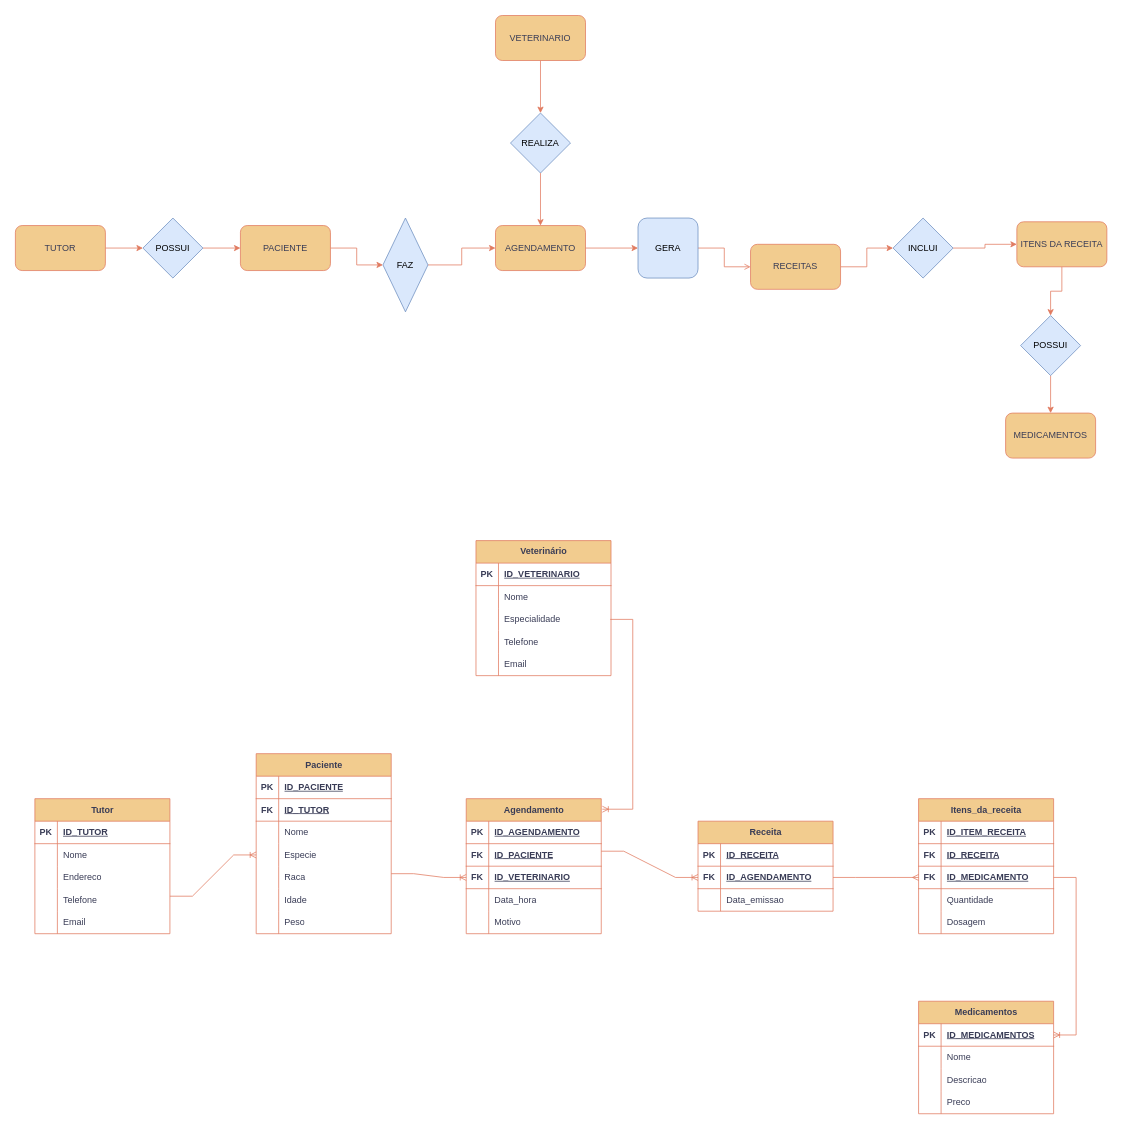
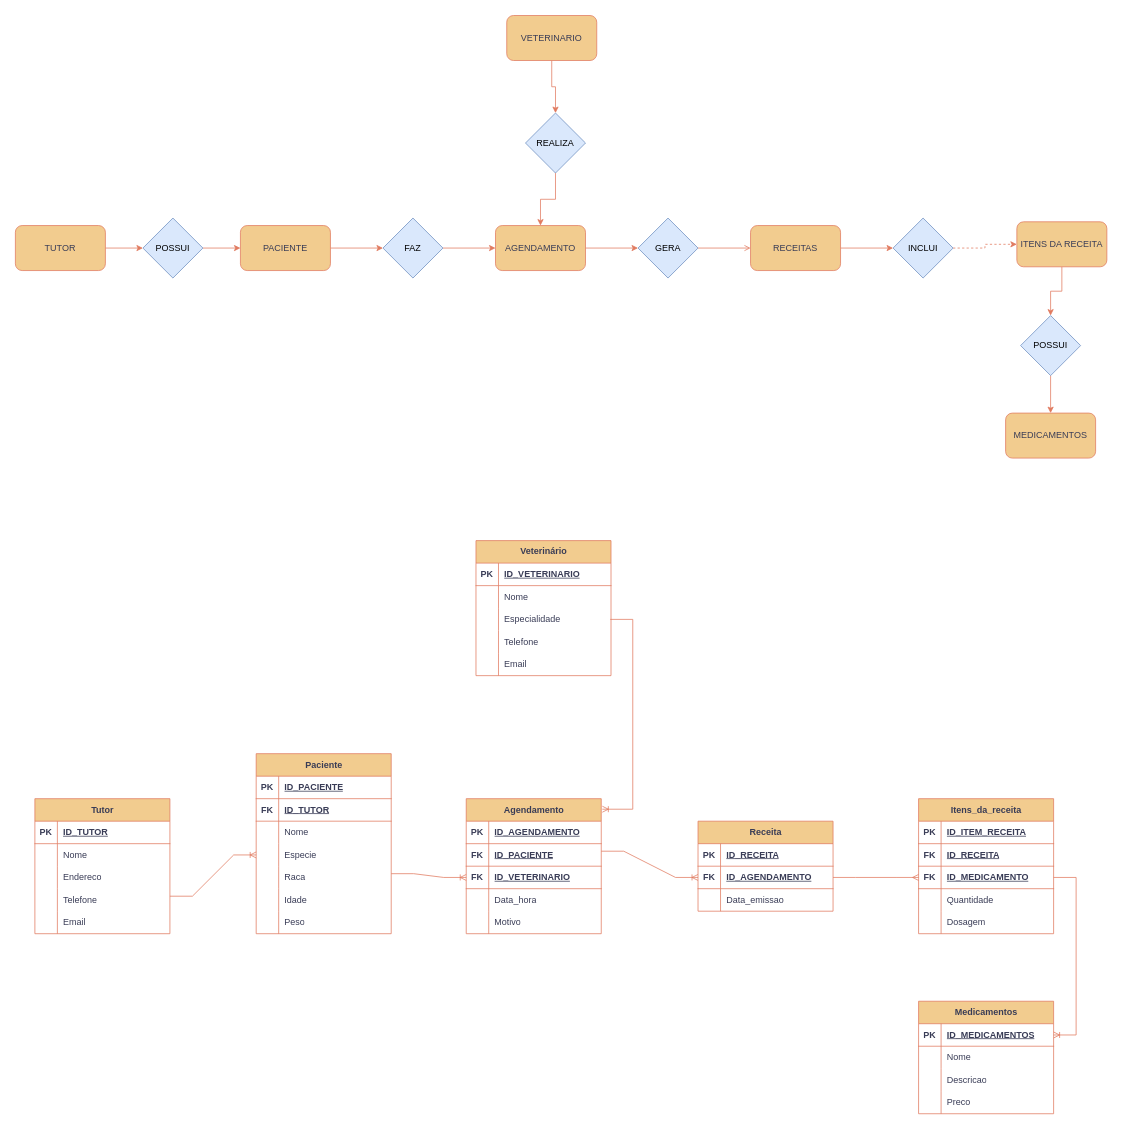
node "VETERINARIO": moved (540, 38) -> (552, 38)
node "REALIZA": moved (540, 143) -> (555, 143)
node "GERA": shape rounded rectangle -> diamond
edge "INCLUI" -> "ITENS DA RECEITA": style solid -> dashed
node "FAZ": size 45x94 -> 60x60
node "RECEITAS": moved (795, 267) -> (795, 248)
